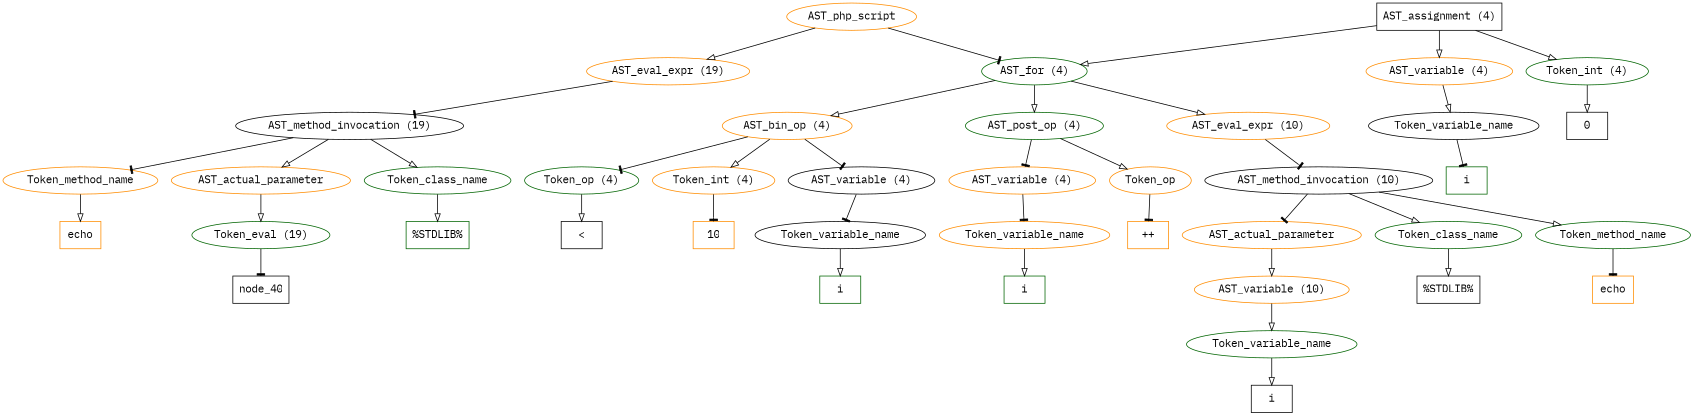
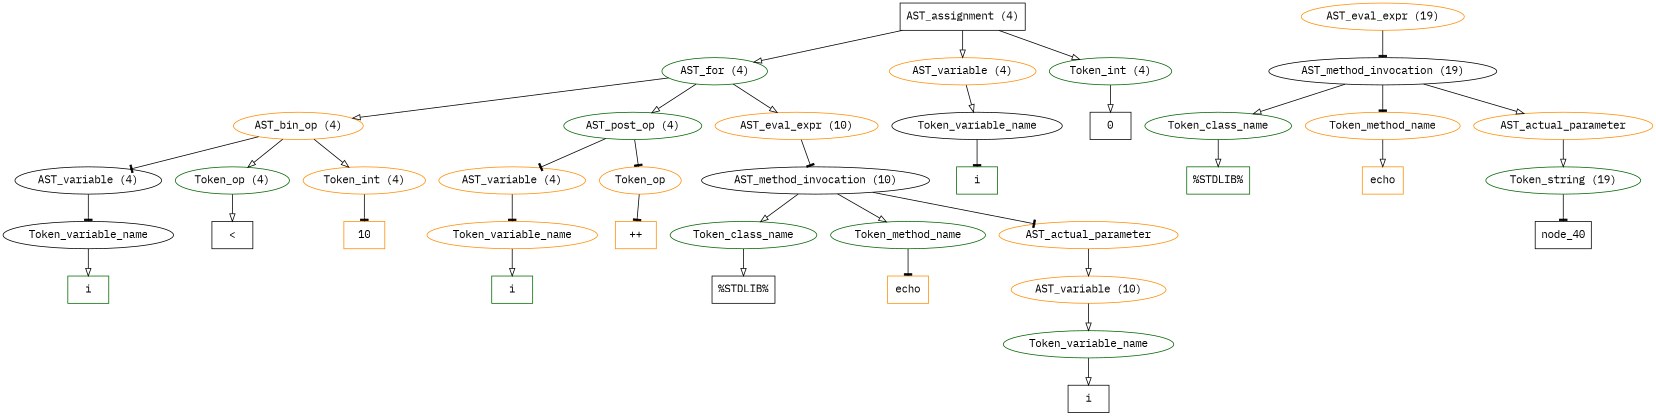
node "AST_php_script": removed
edge "AST_post_op (4)" -> "Token_op": arrowhead onormal -> tee
edge "AST_bin_op (4)" -> "Token_op (4)": arrowhead tee -> onormal
node "Token_eval (19)": label "Token_eval (19)" -> "Token_string (19)"
